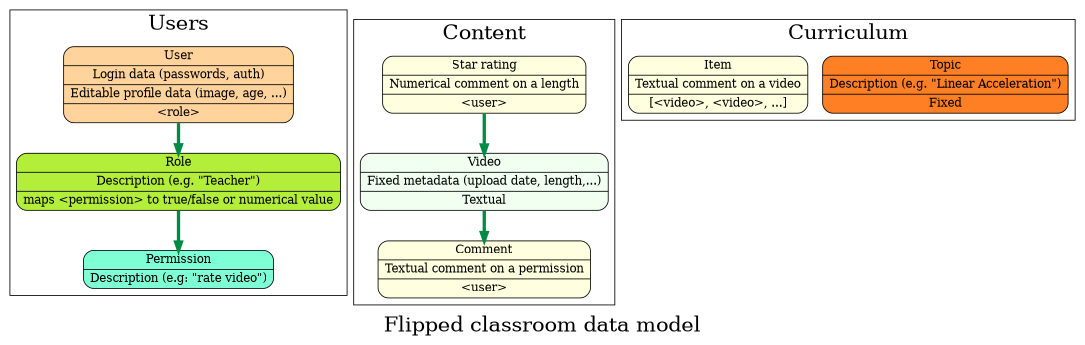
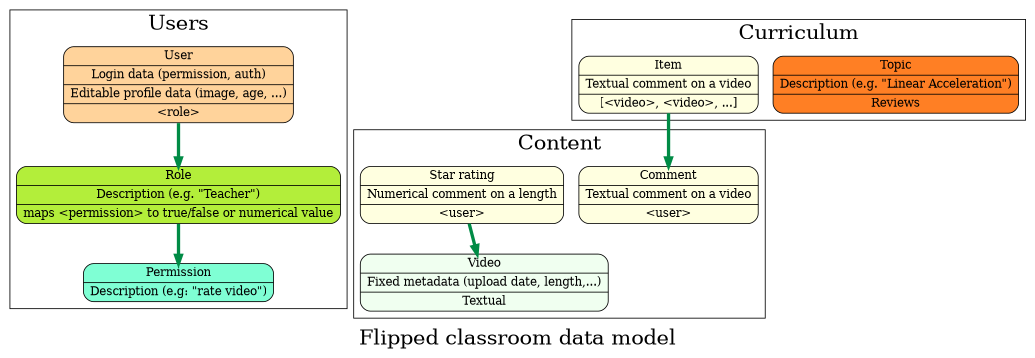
node "User": text "Login data (passwords, auth)" -> "Login data (permission, auth)"
node "Topic": text "Fixed" -> "Reviews"
edge "Video" -> "Comment": now "Item" -> "Comment"
node "Comment": text "Textual comment on a permission" -> "Textual comment on a video"
